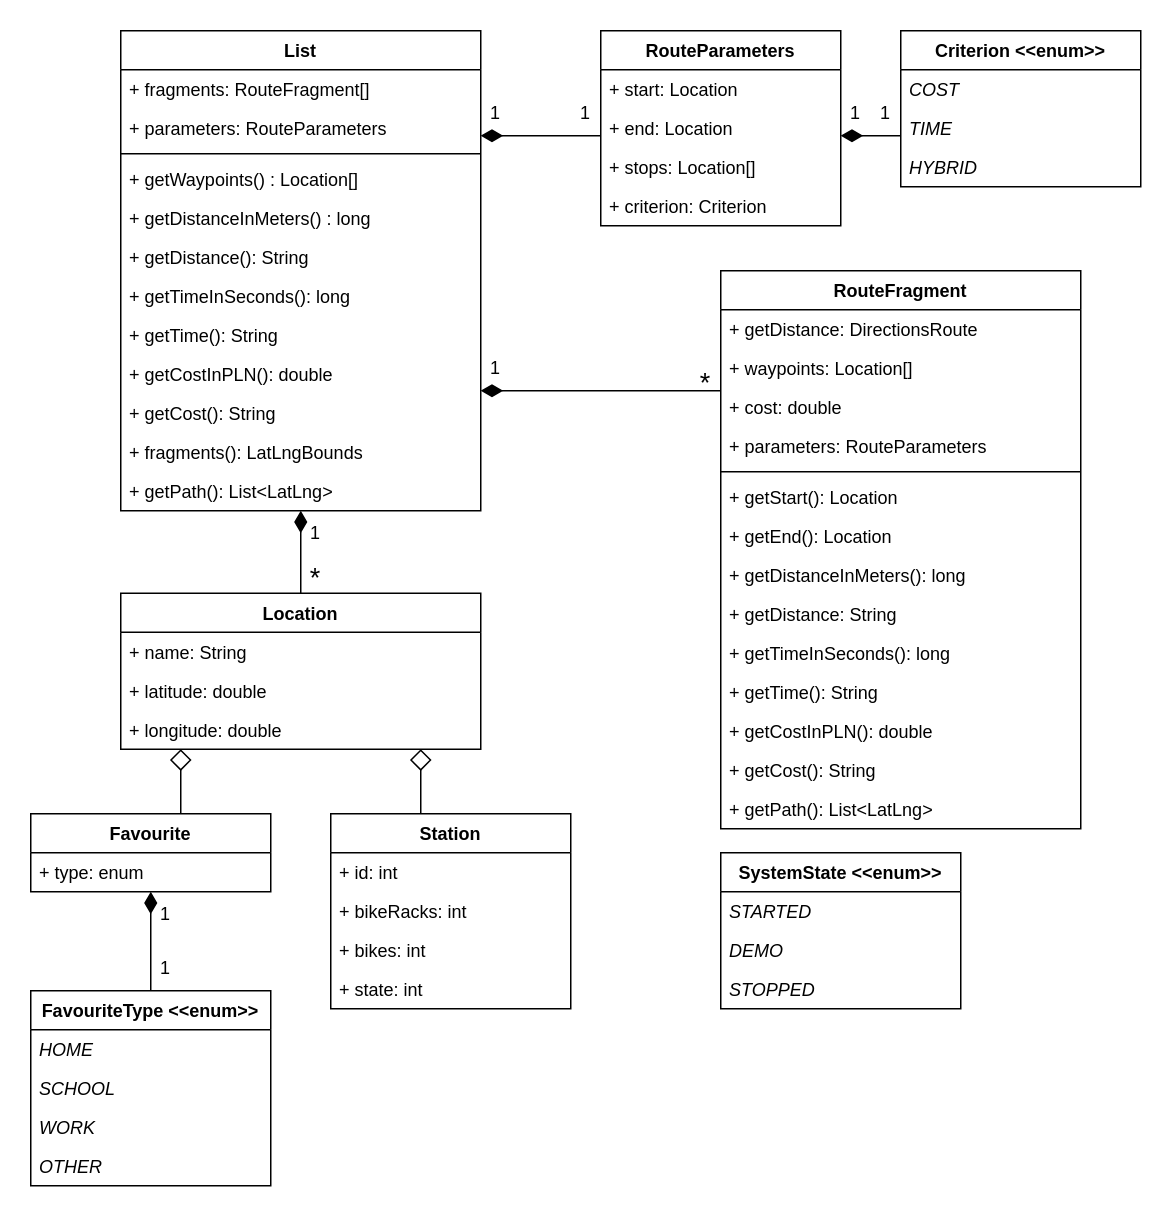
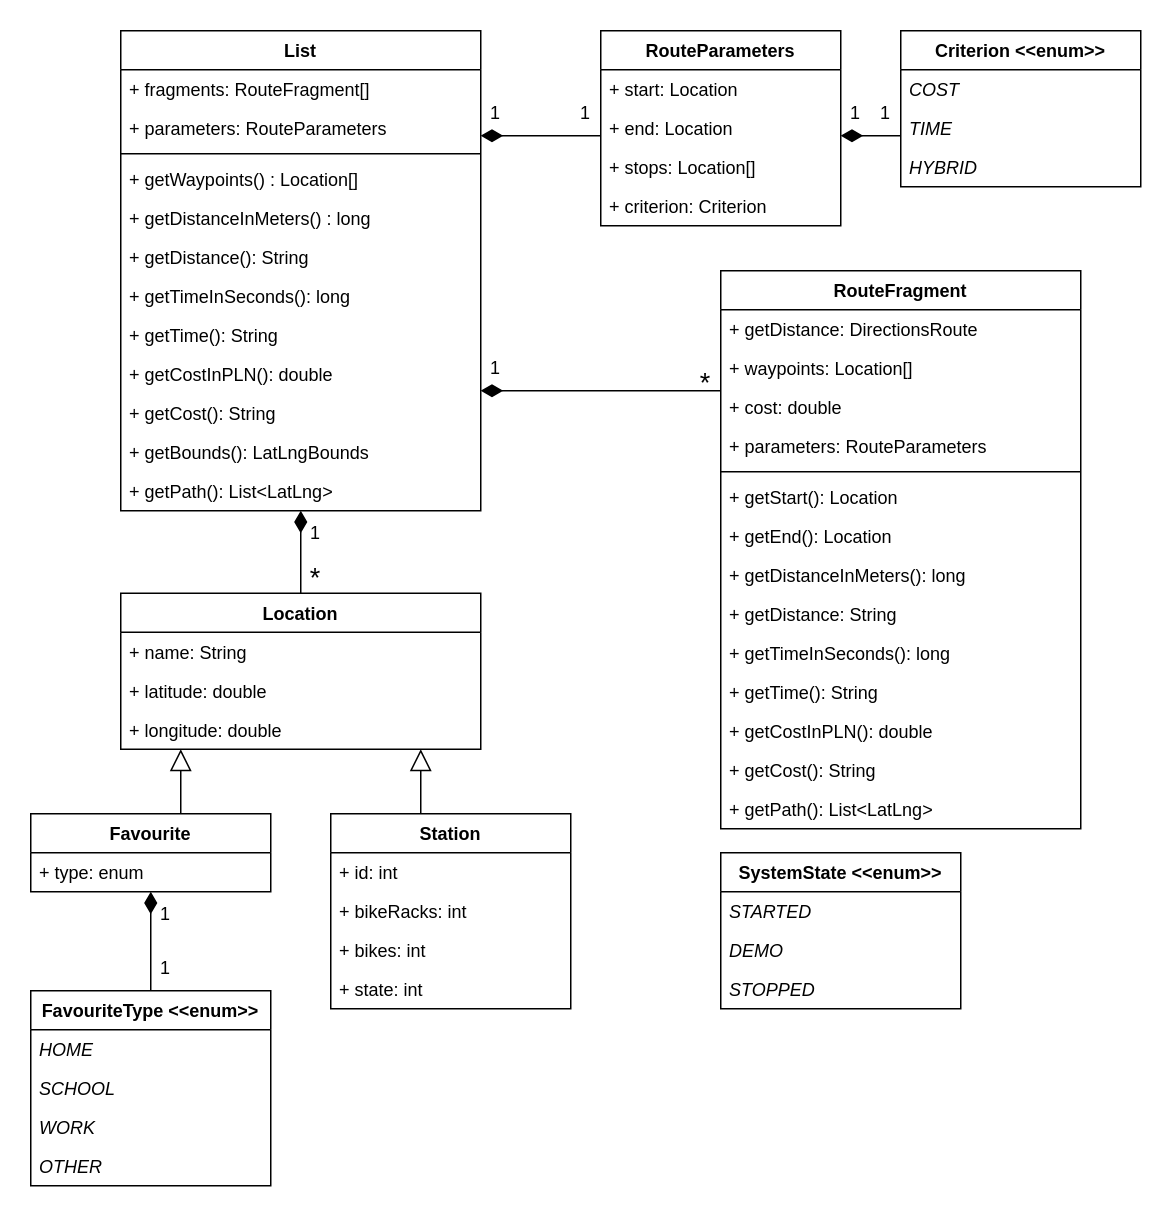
node "+ fragments(): LatLngBounds": label "+ fragments(): LatLngBounds" -> "+ getBounds(): LatLngBounds"
edge "Favourite" -> "Location": arrowhead diamond -> block
edge "Station" -> "Location": arrowhead diamond -> block
